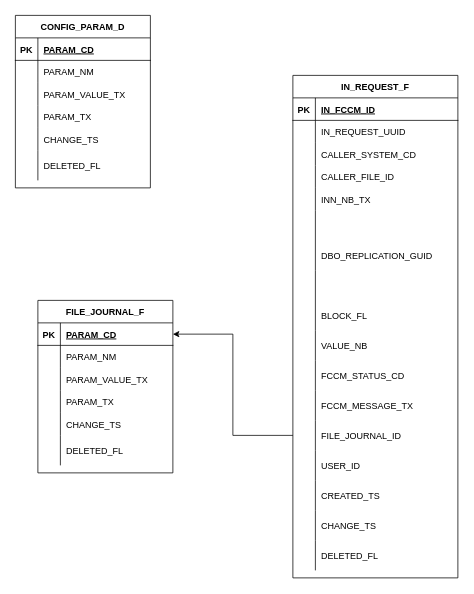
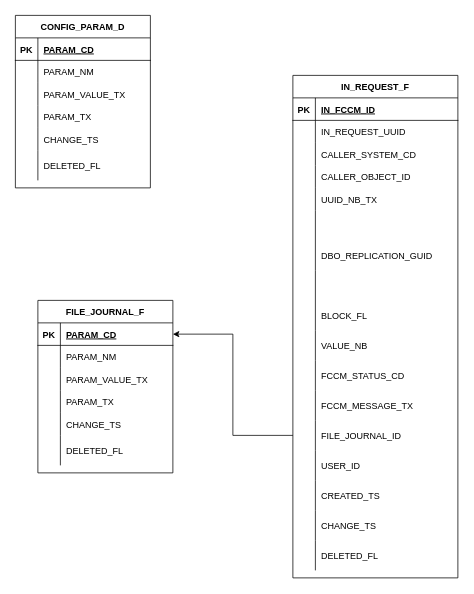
node "CALLER_FILE_ID": label "CALLER_FILE_ID" -> "CALLER_OBJECT_ID"
node "INN_NB_TX": label "INN_NB_TX" -> "UUID_NB_TX"
